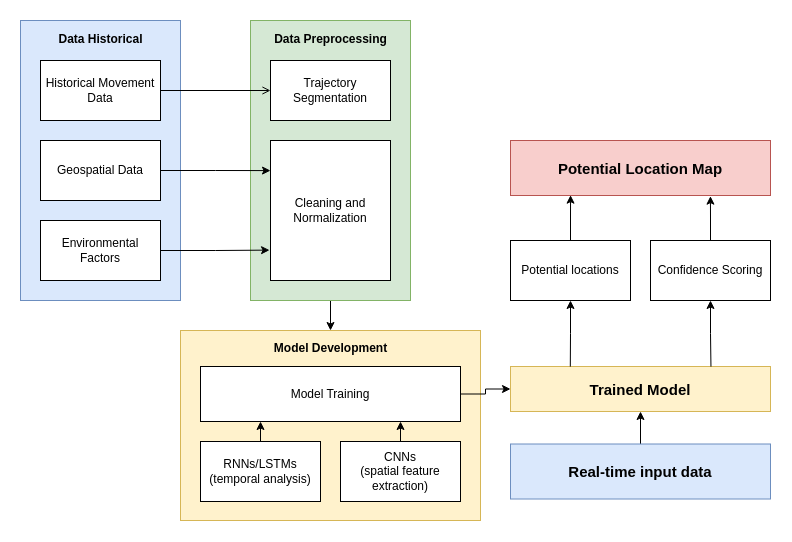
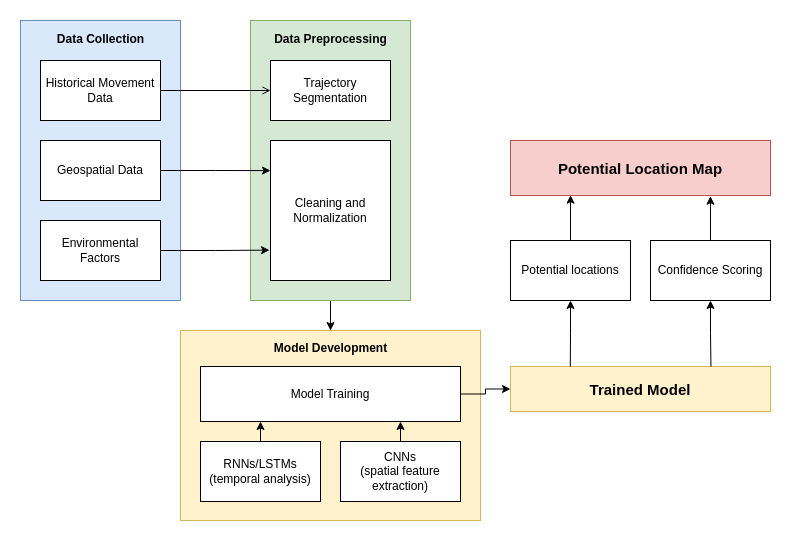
node "Data Historical": label "Data Historical" -> "Data Collection"
edge "Real-time input data" -> "Trained Model": removed
node "Real-time input data": removed
